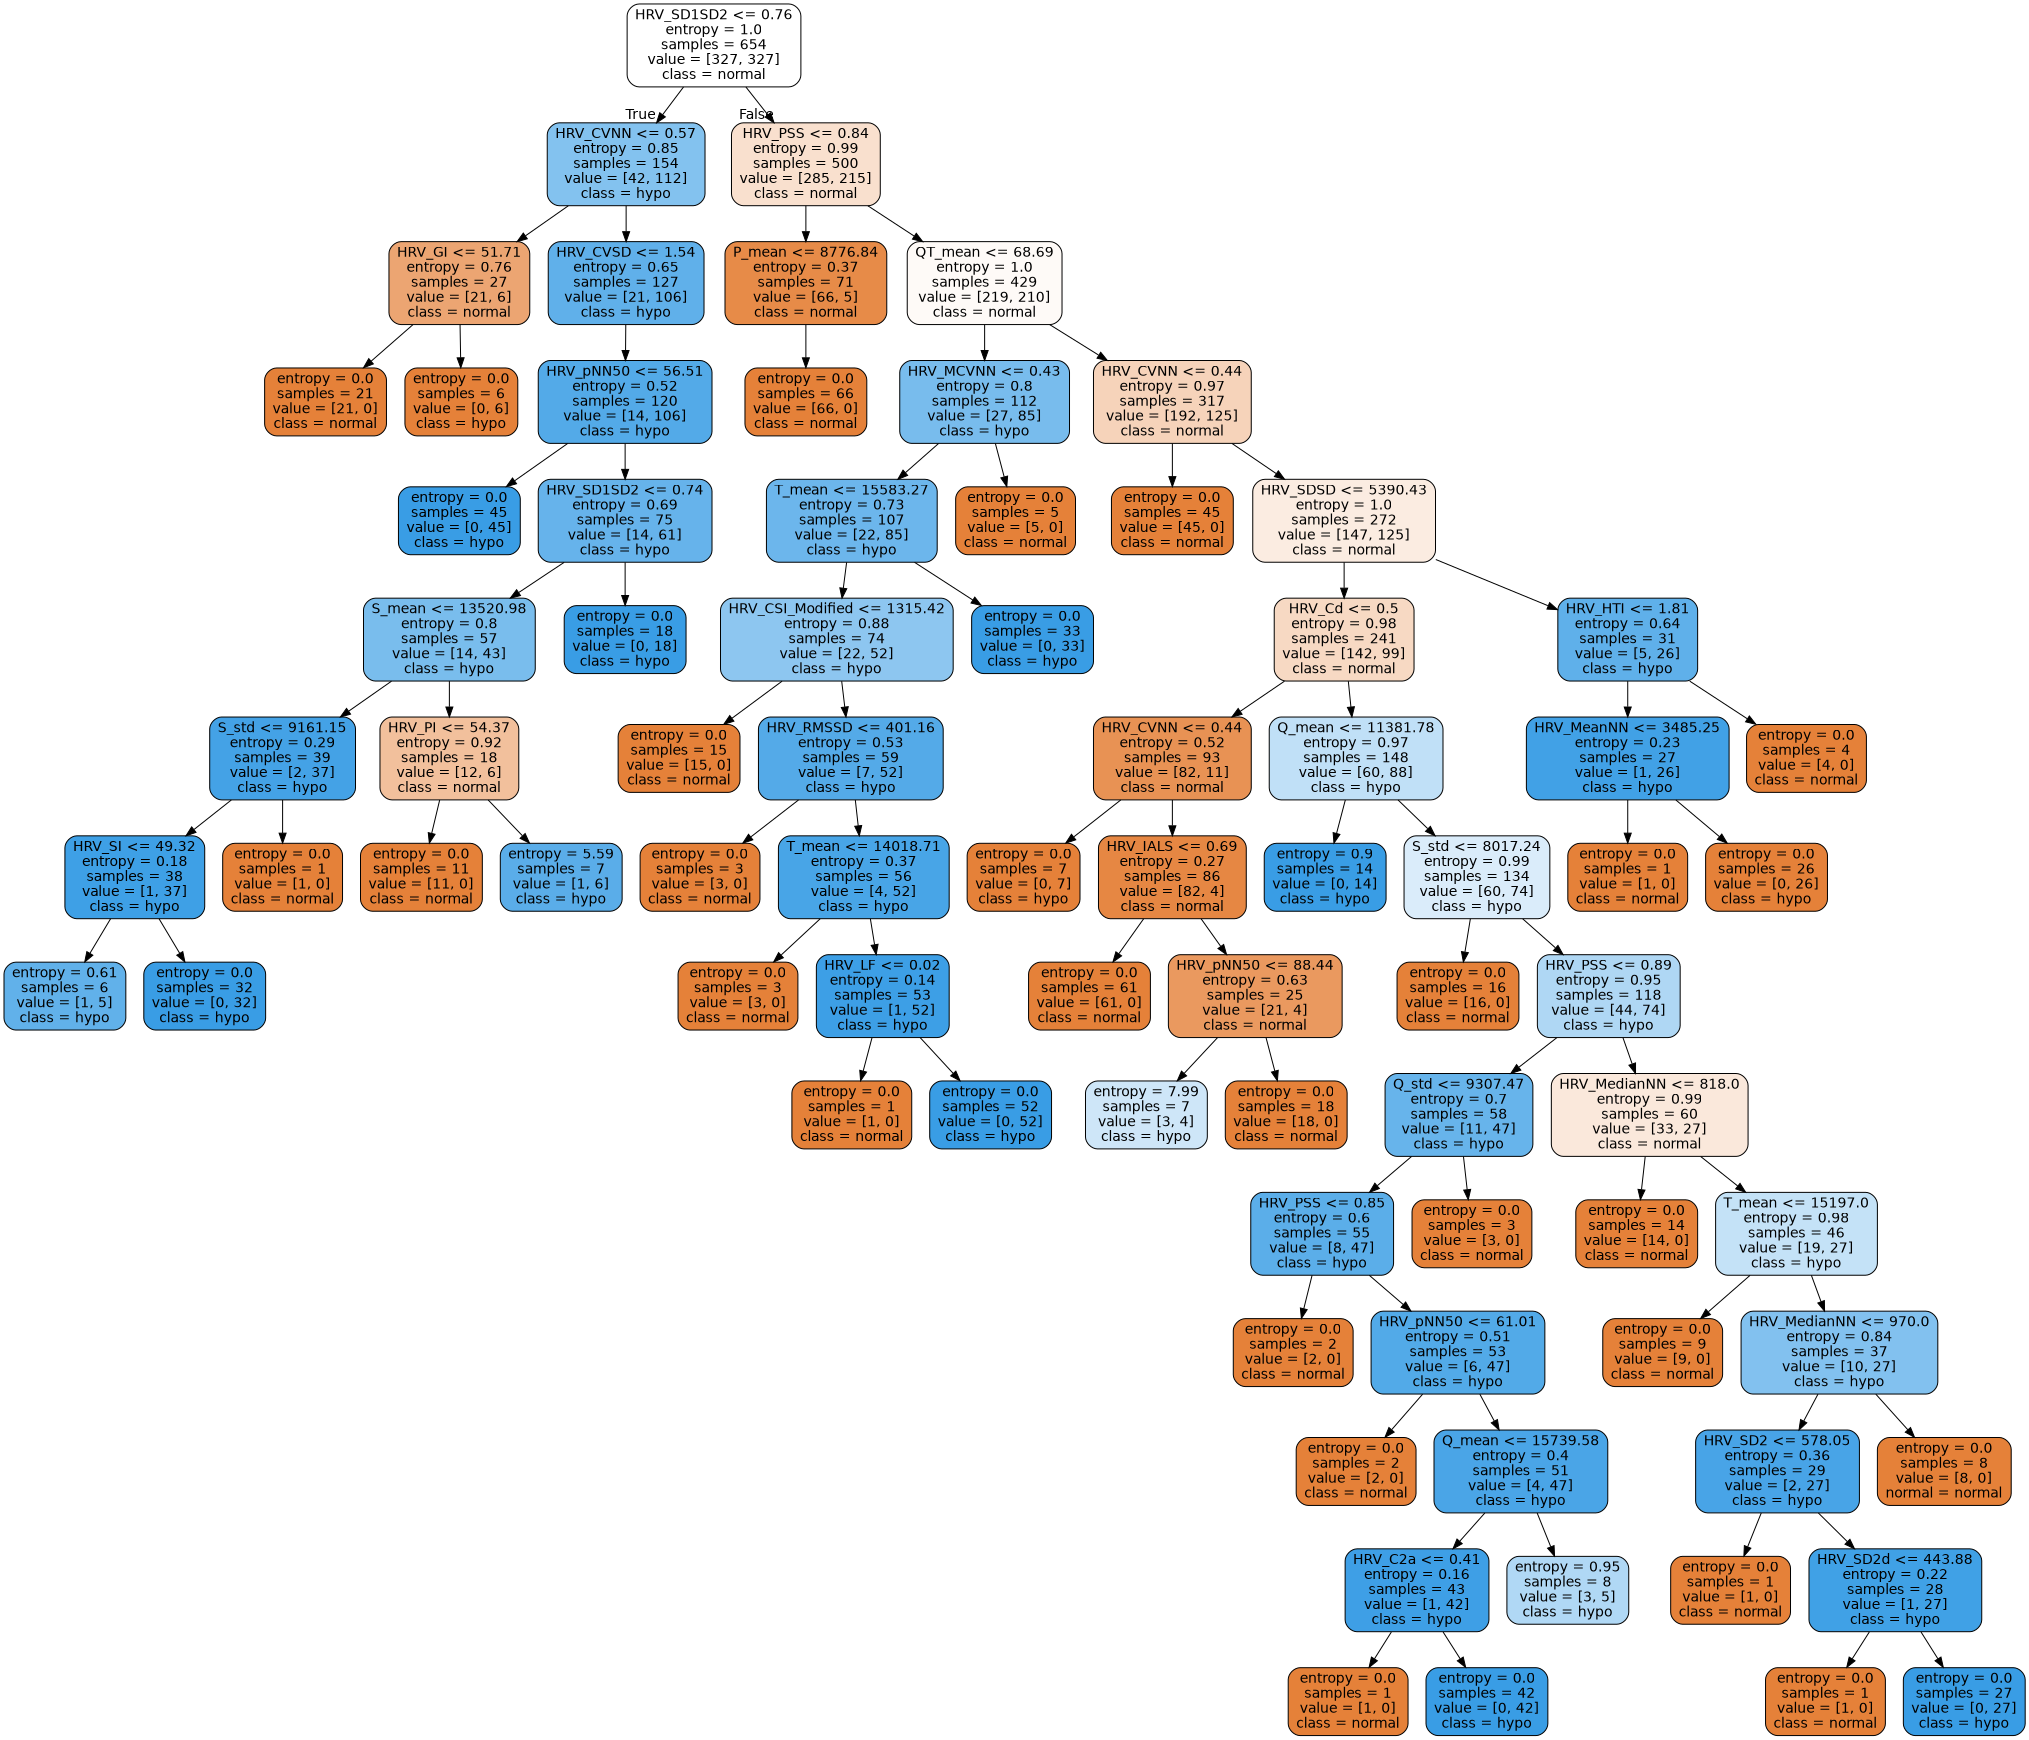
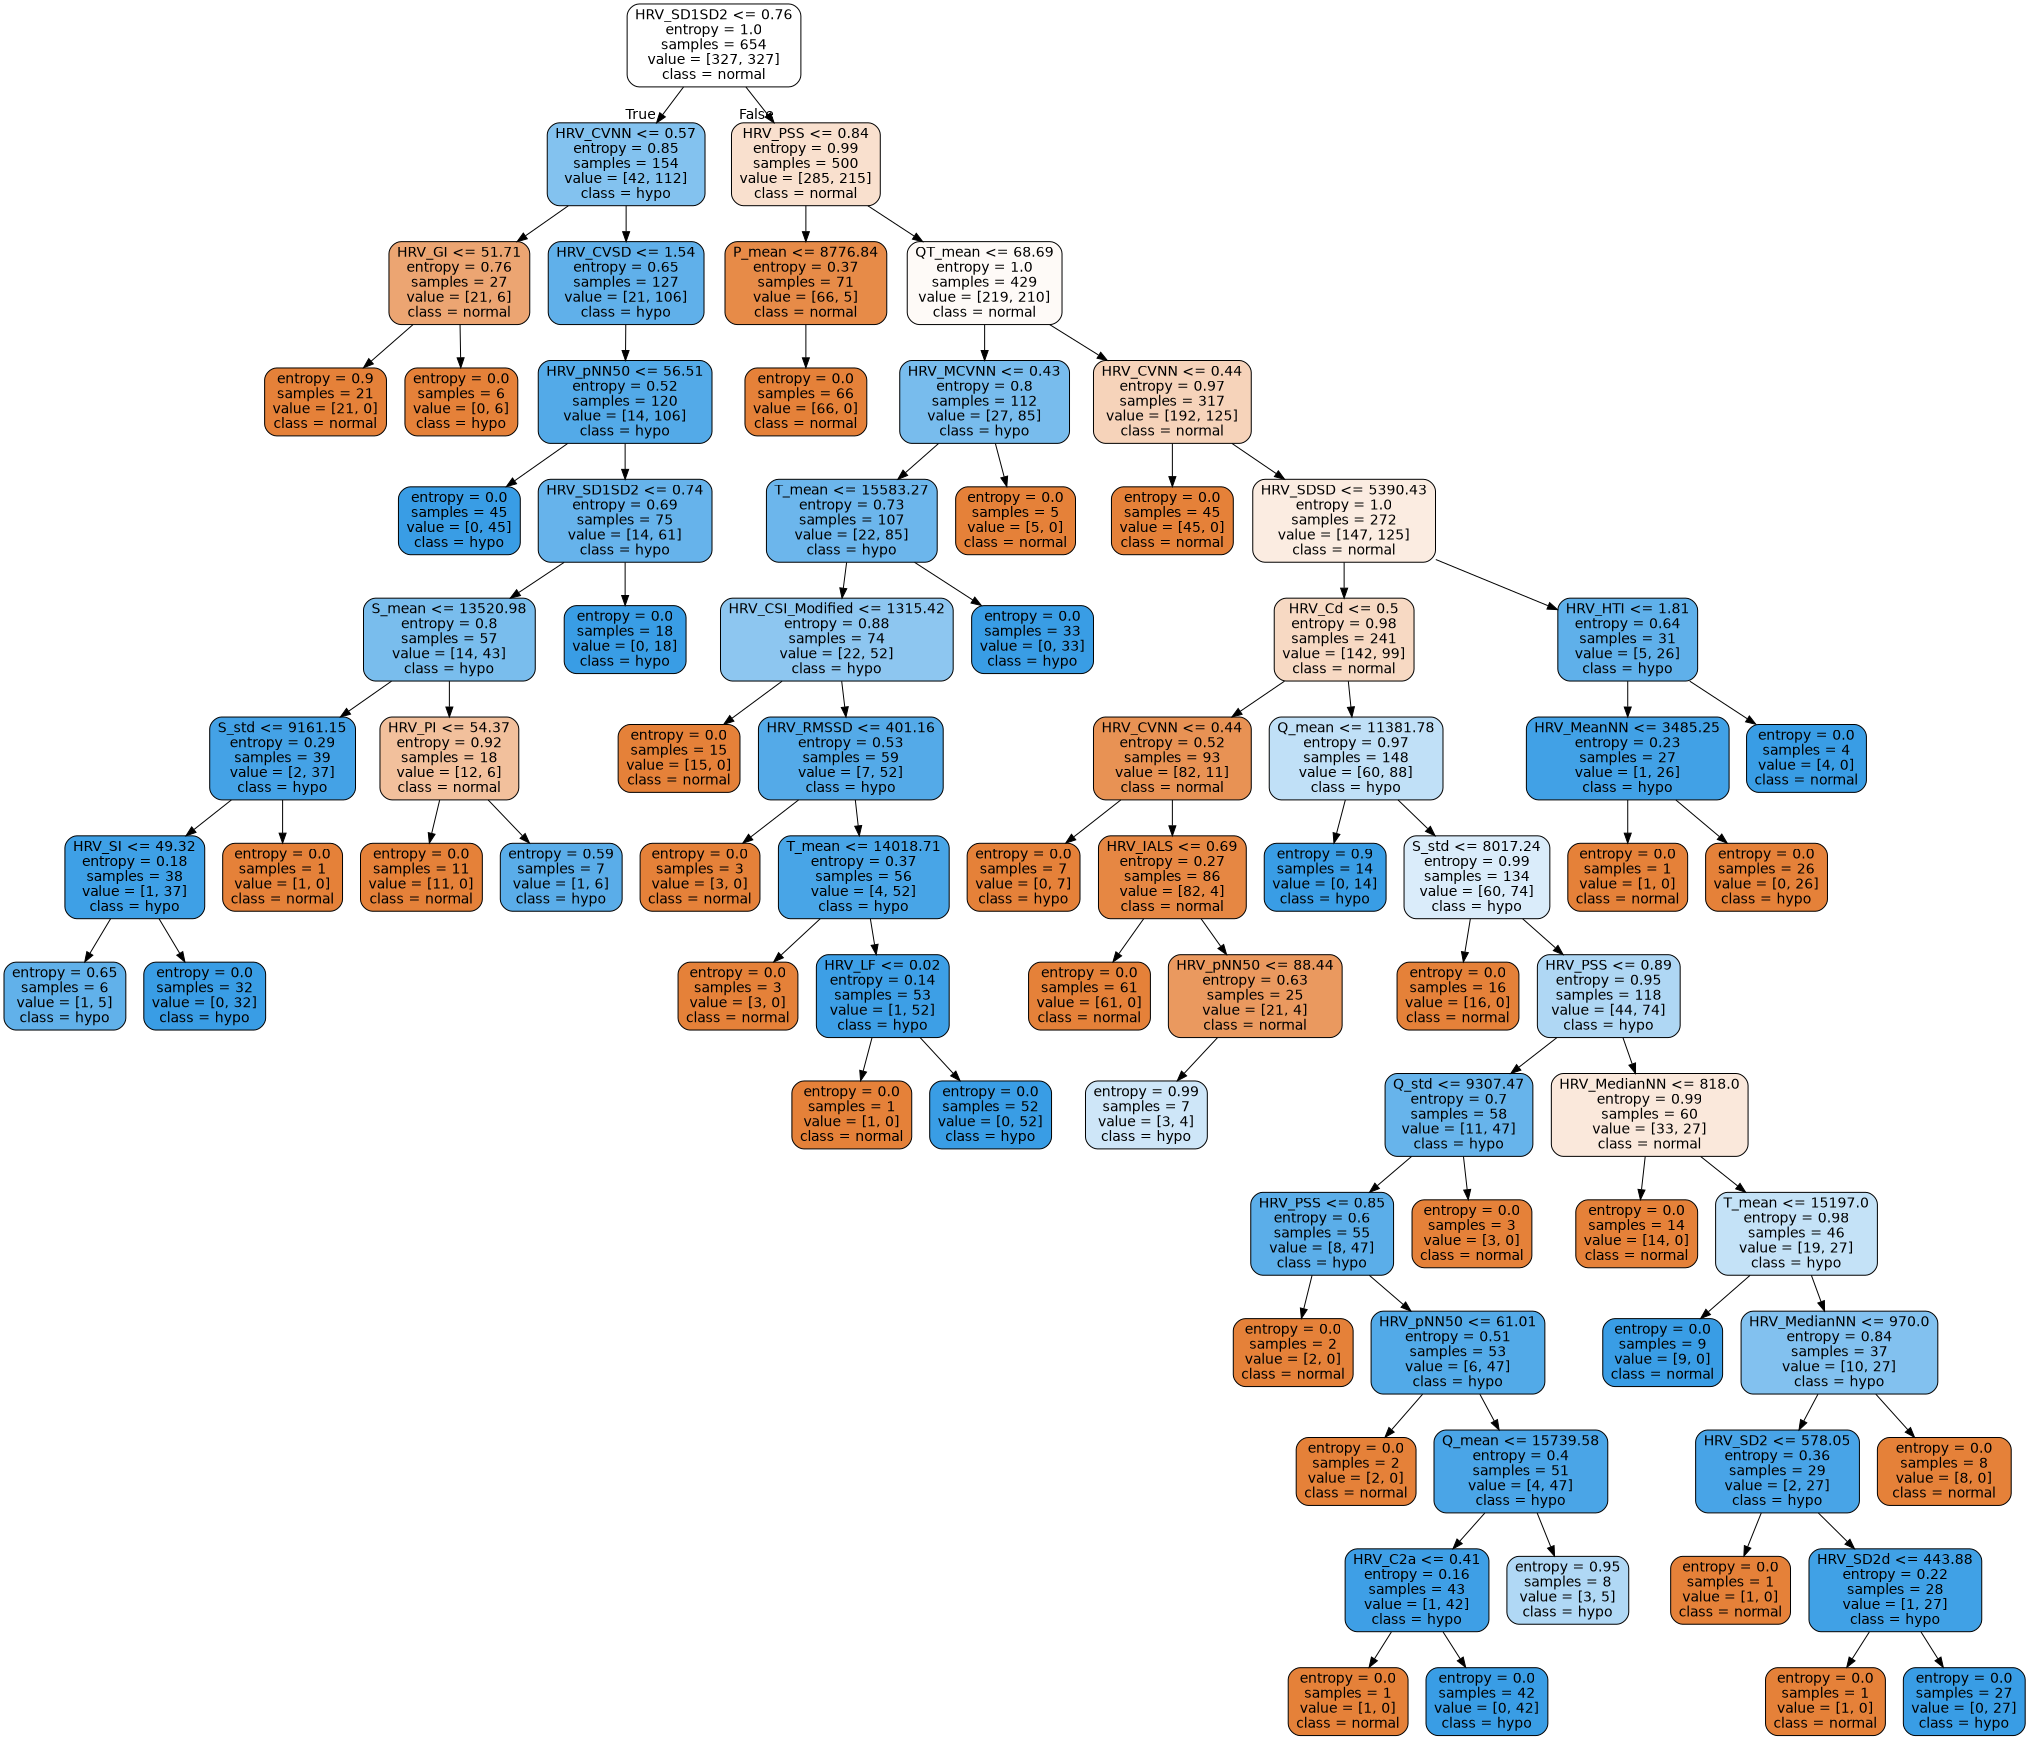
node "entropy = 0.0 samples = 21 value = [21, 0] class = normal": label "entropy = 0.0 samples = 21 value = [21, 0] class = normal" -> "entropy = 0.9 samples = 21 value = [21, 0] class = normal"
node "entropy = 0.0 samples = 4 value = [4, 0] class = normal": fillcolor #e58139 -> #399de5
node "entropy = 5.59 samples = 7 value = [1, 6] class = hypo": label "entropy = 5.59 samples = 7 value = [1, 6] class = hypo" -> "entropy = 0.59 samples = 7 value = [1, 6] class = hypo"
node "entropy = 0.61 samples = 6 value = [1, 5] class = hypo": label "entropy = 0.61 samples = 6 value = [1, 5] class = hypo" -> "entropy = 0.65 samples = 6 value = [1, 5] class = hypo"
node "entropy = 7.99 samples = 7 value = [3, 4] class = hypo": label "entropy = 7.99 samples = 7 value = [3, 4] class = hypo" -> "entropy = 0.99 samples = 7 value = [3, 4] class = hypo"
node "entropy = 0.0 samples = 18 value = [18, 0] class = normal": removed
node "entropy = 0.0 samples = 9 value = [9, 0] class = normal": fillcolor #e58139 -> #399de5
node "entropy = 0.0 samples = 8 value = [8, 0] normal = normal": label "entropy = 0.0 samples = 8 value = [8, 0] normal = normal" -> "entropy = 0.0 samples = 8 value = [8, 0] class = normal"
